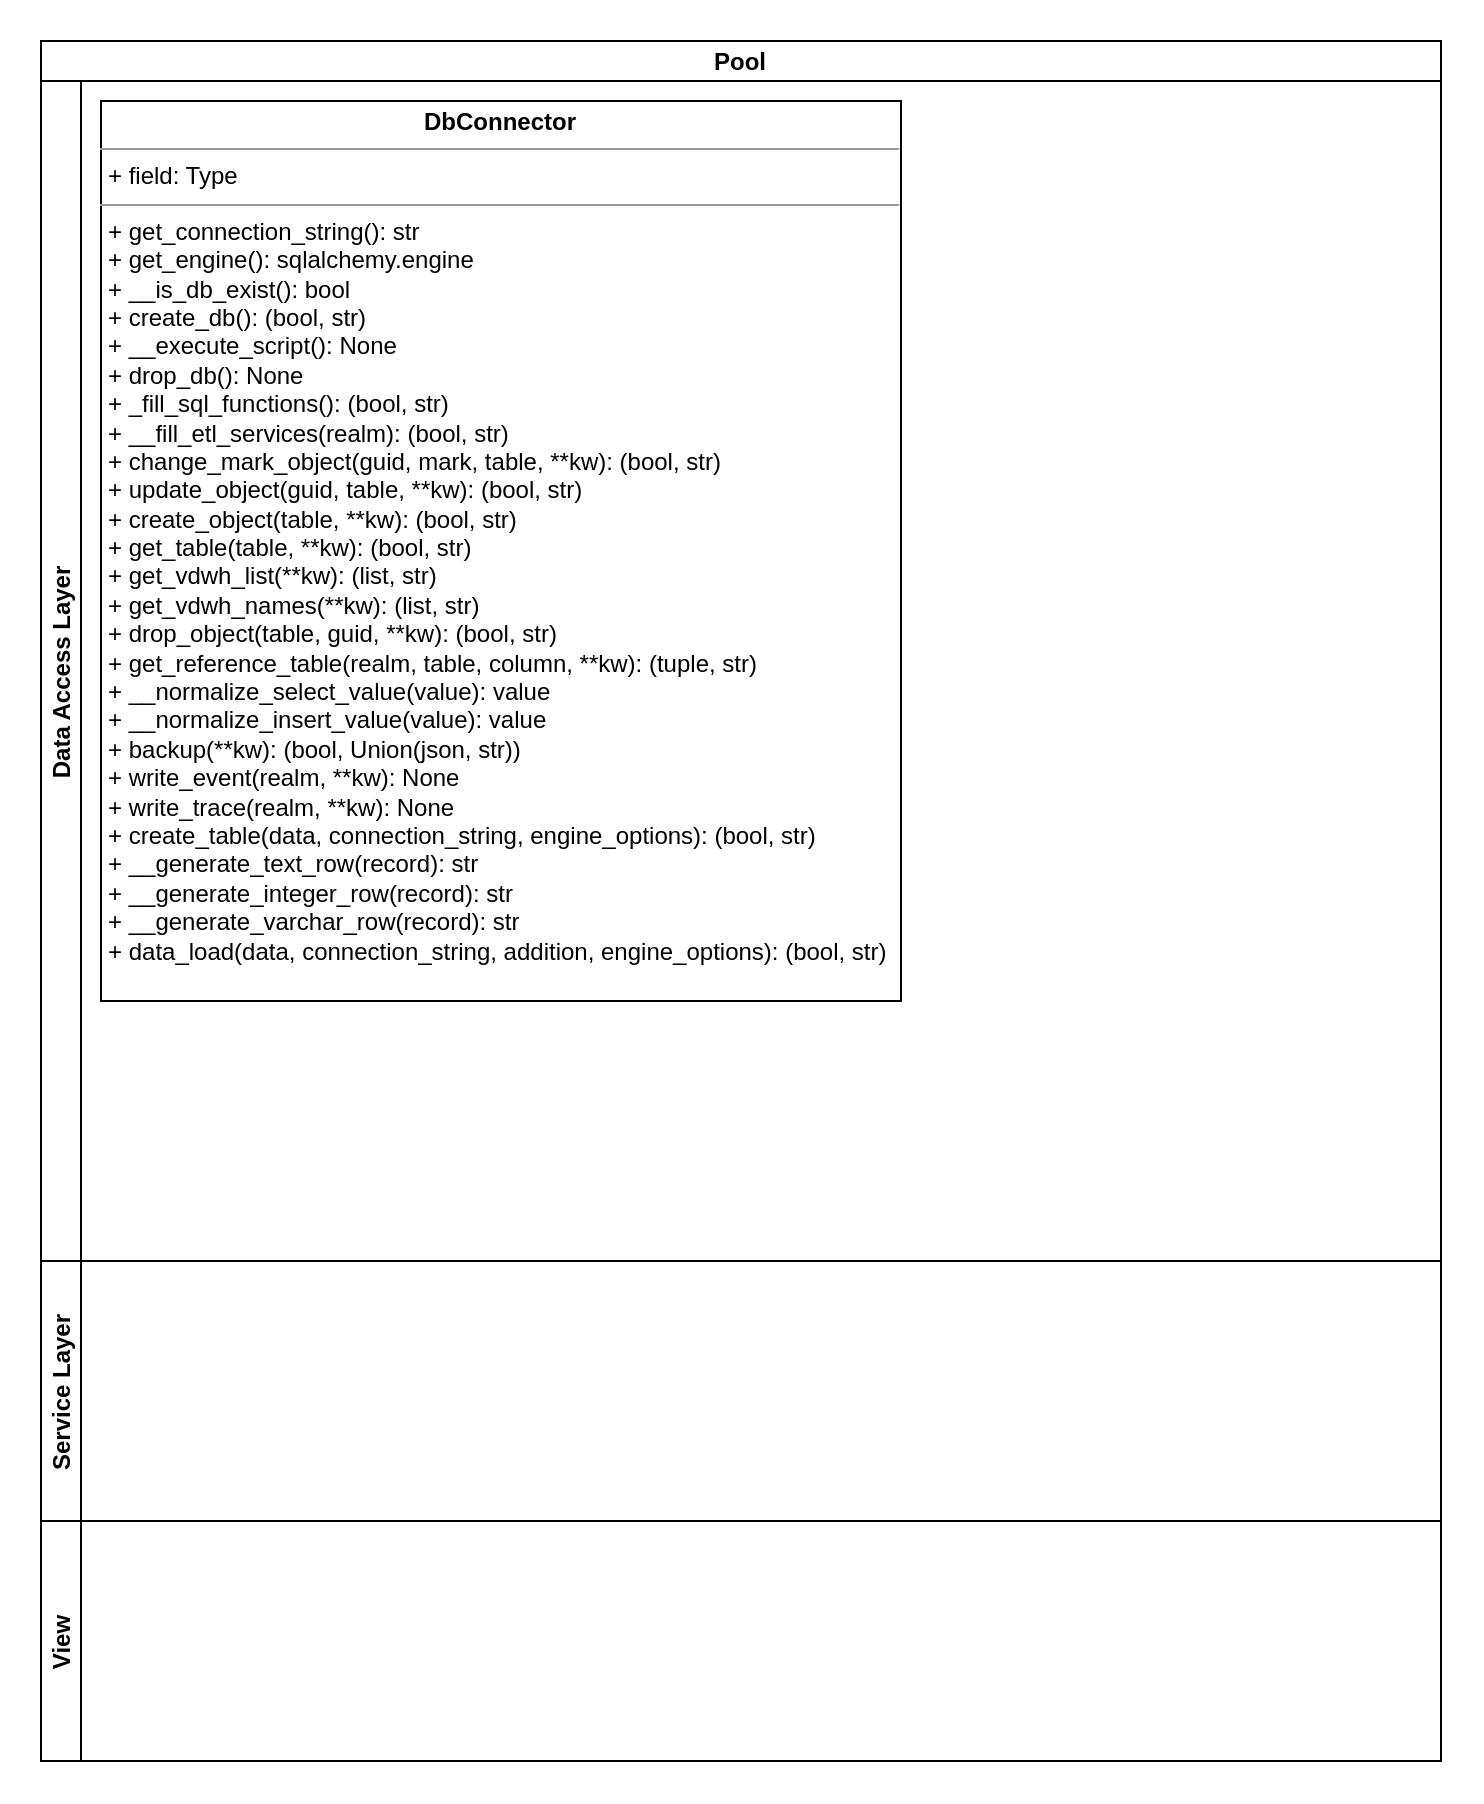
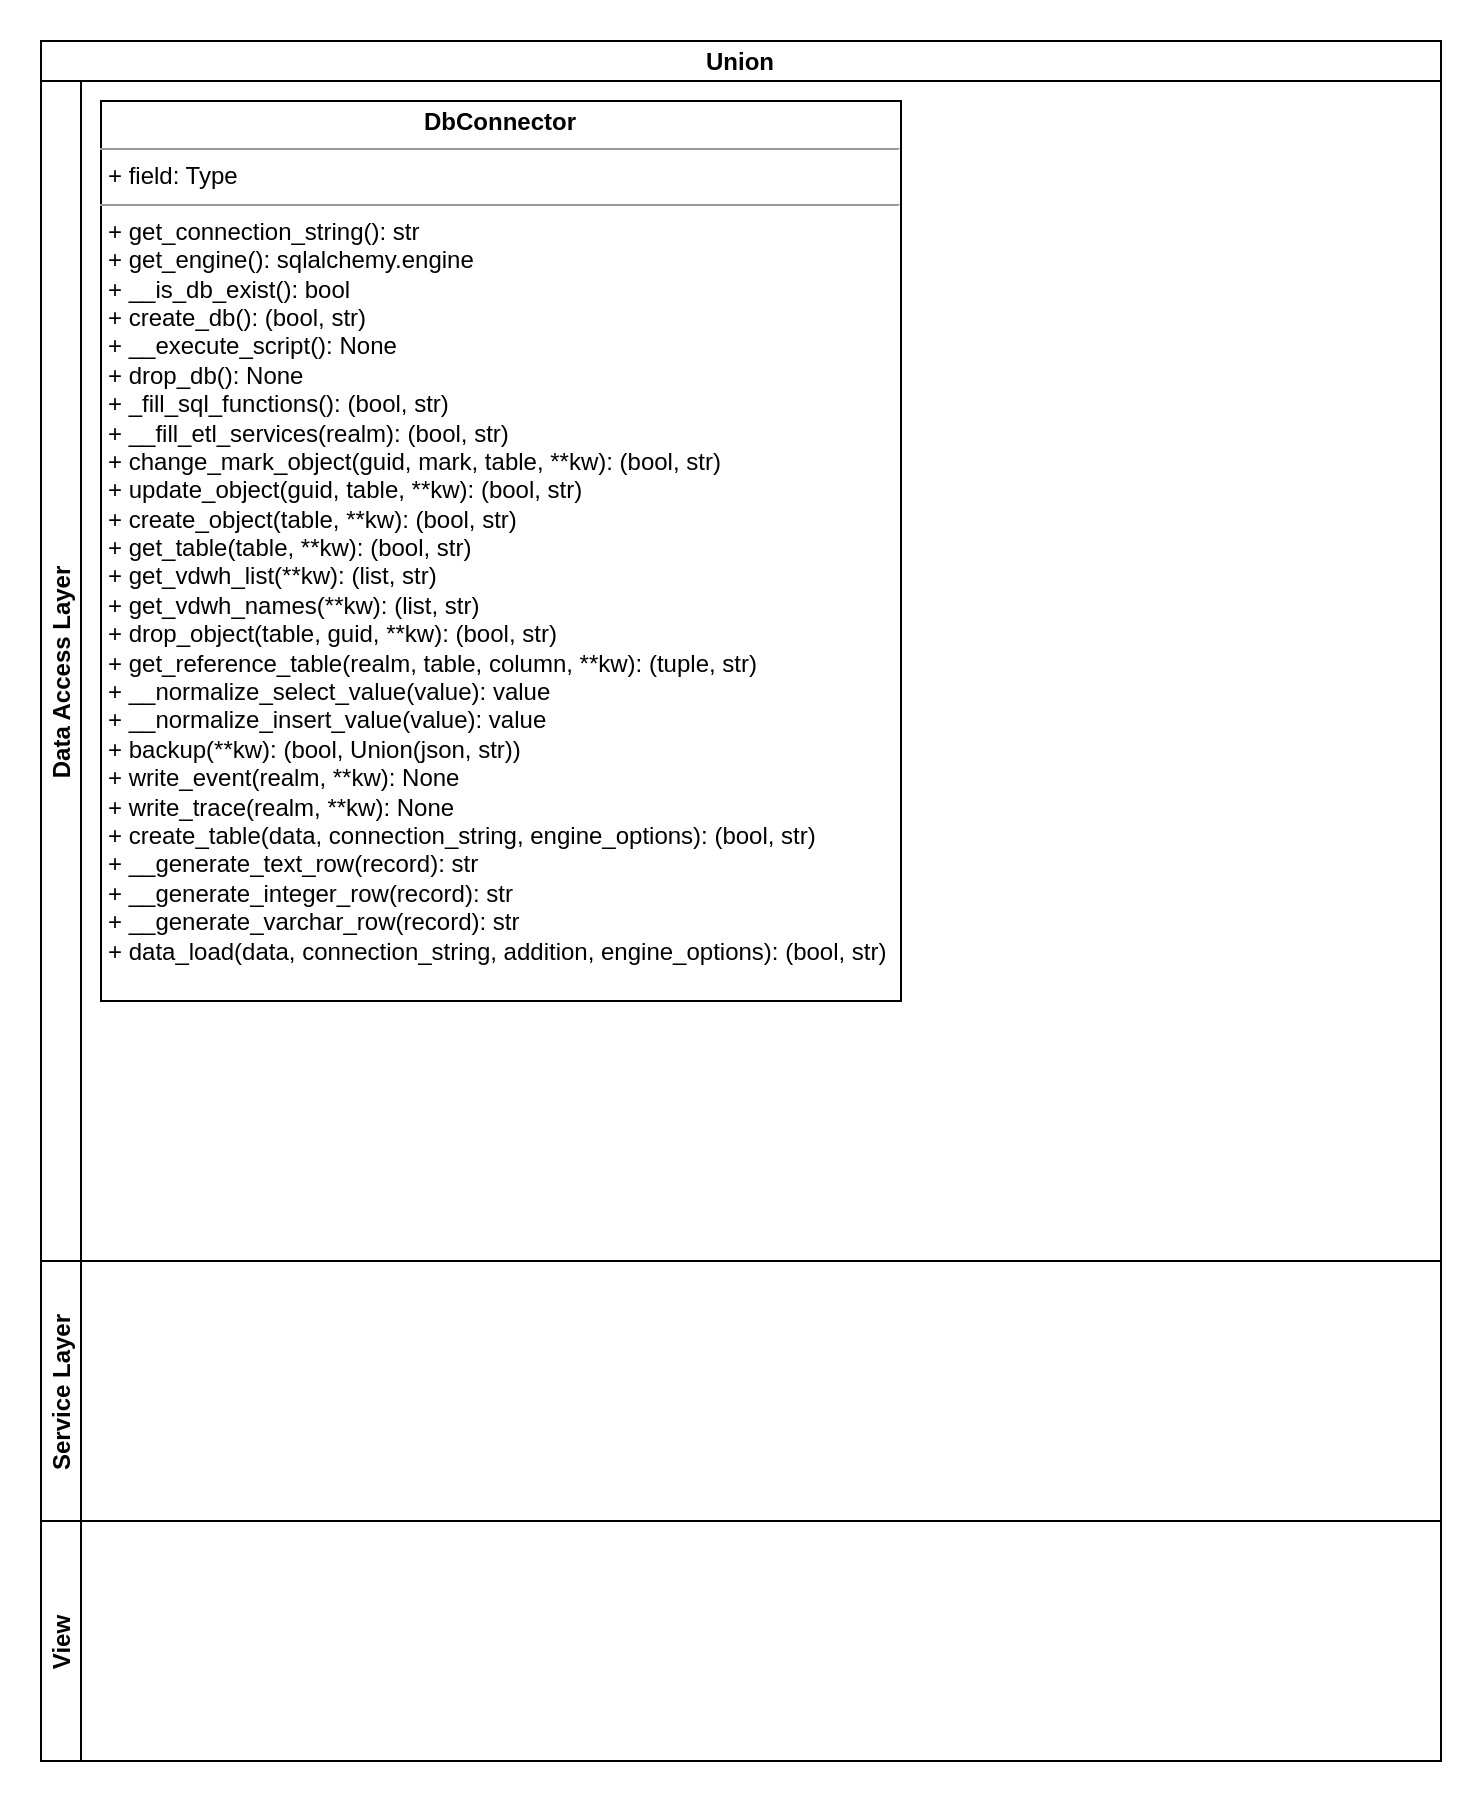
node "Pool": label "Pool" -> "Union"
